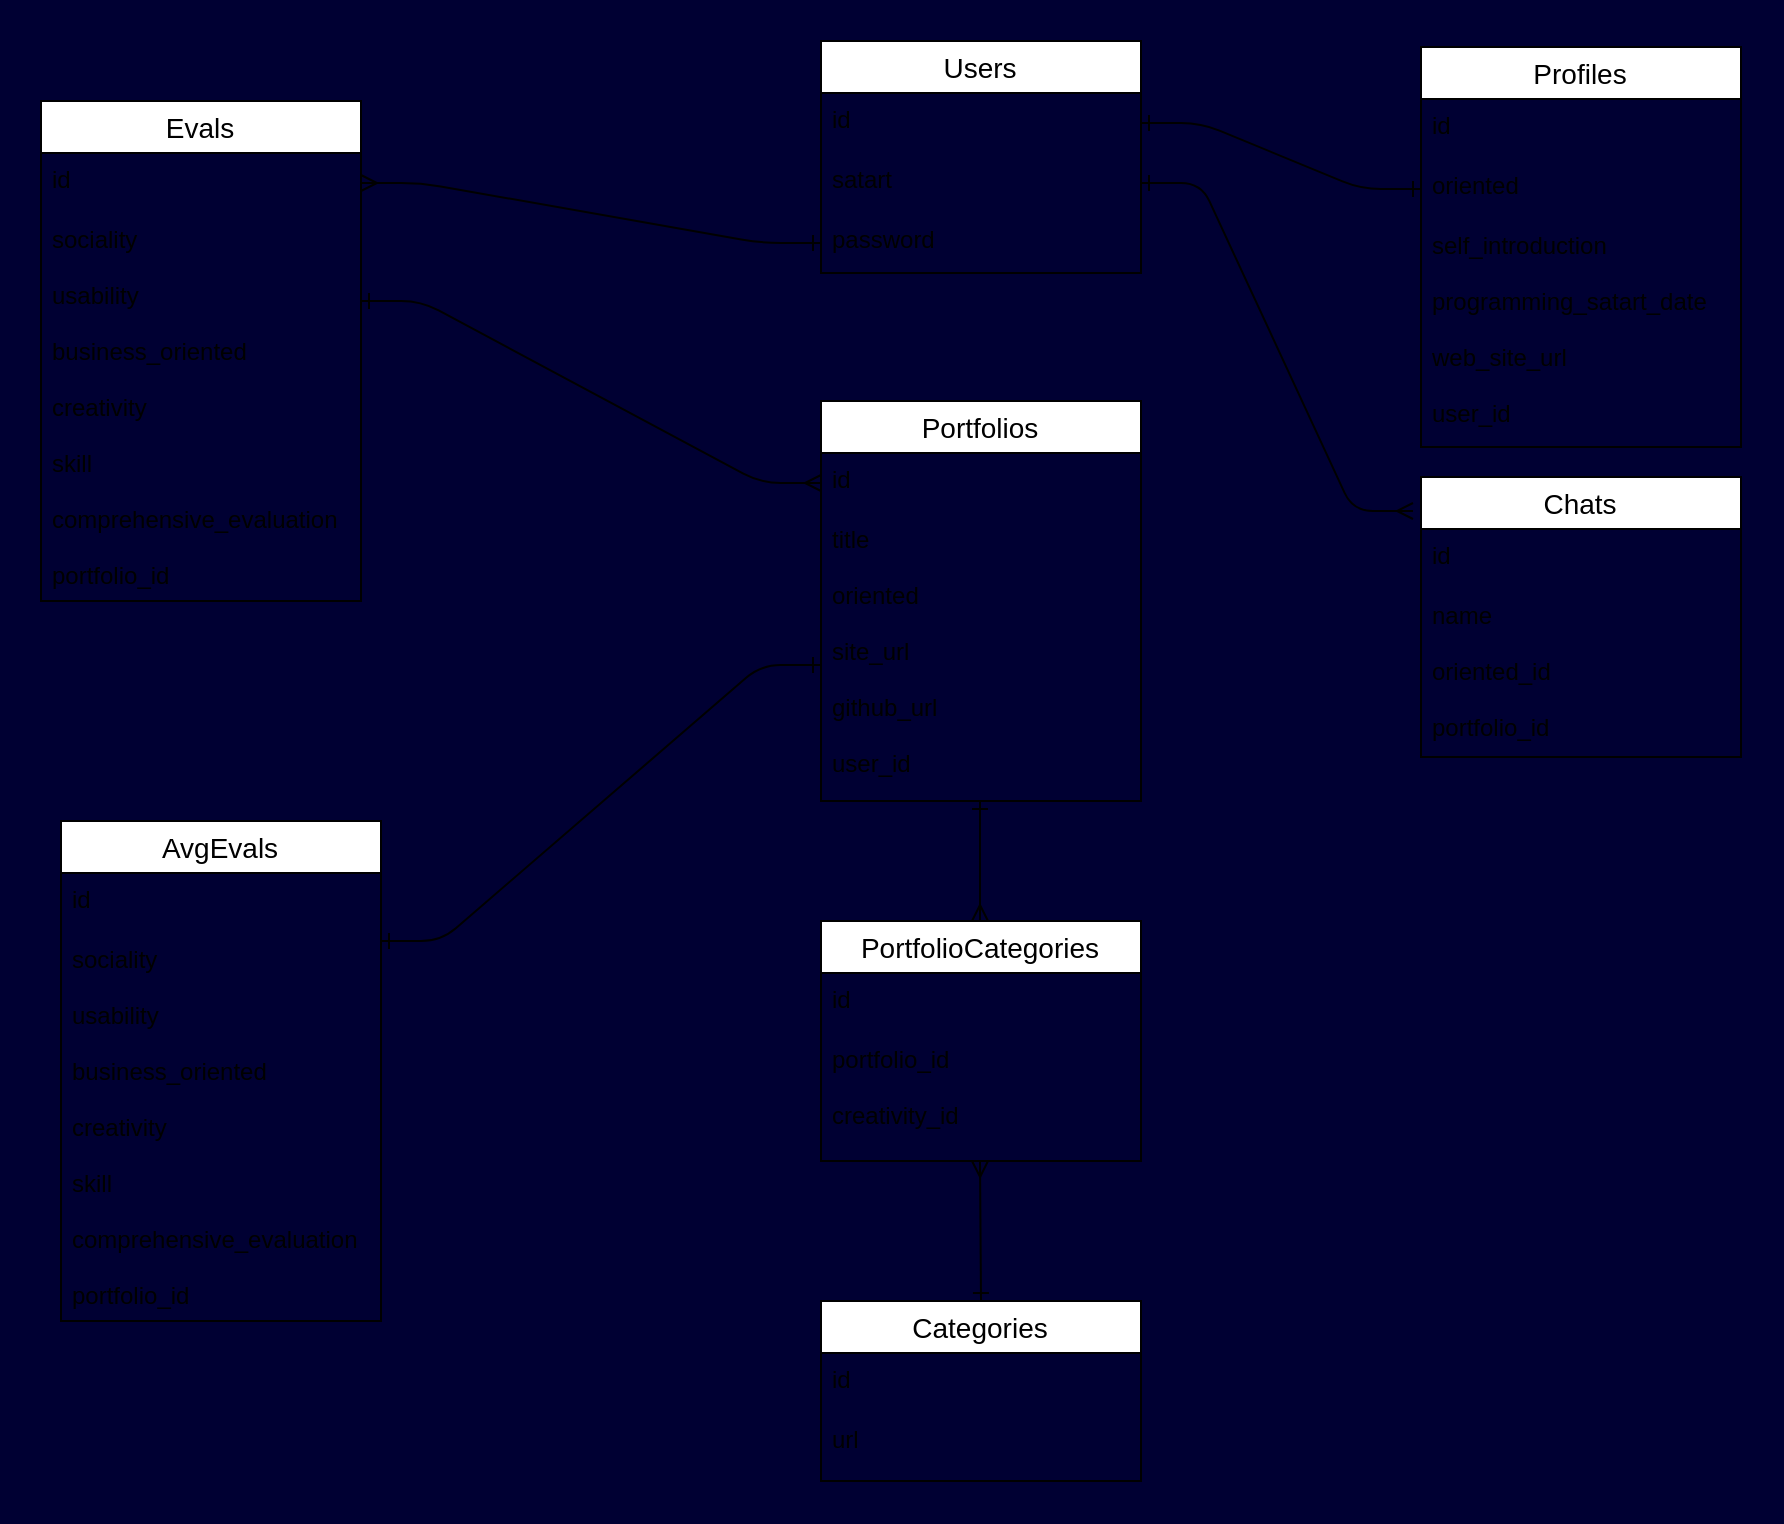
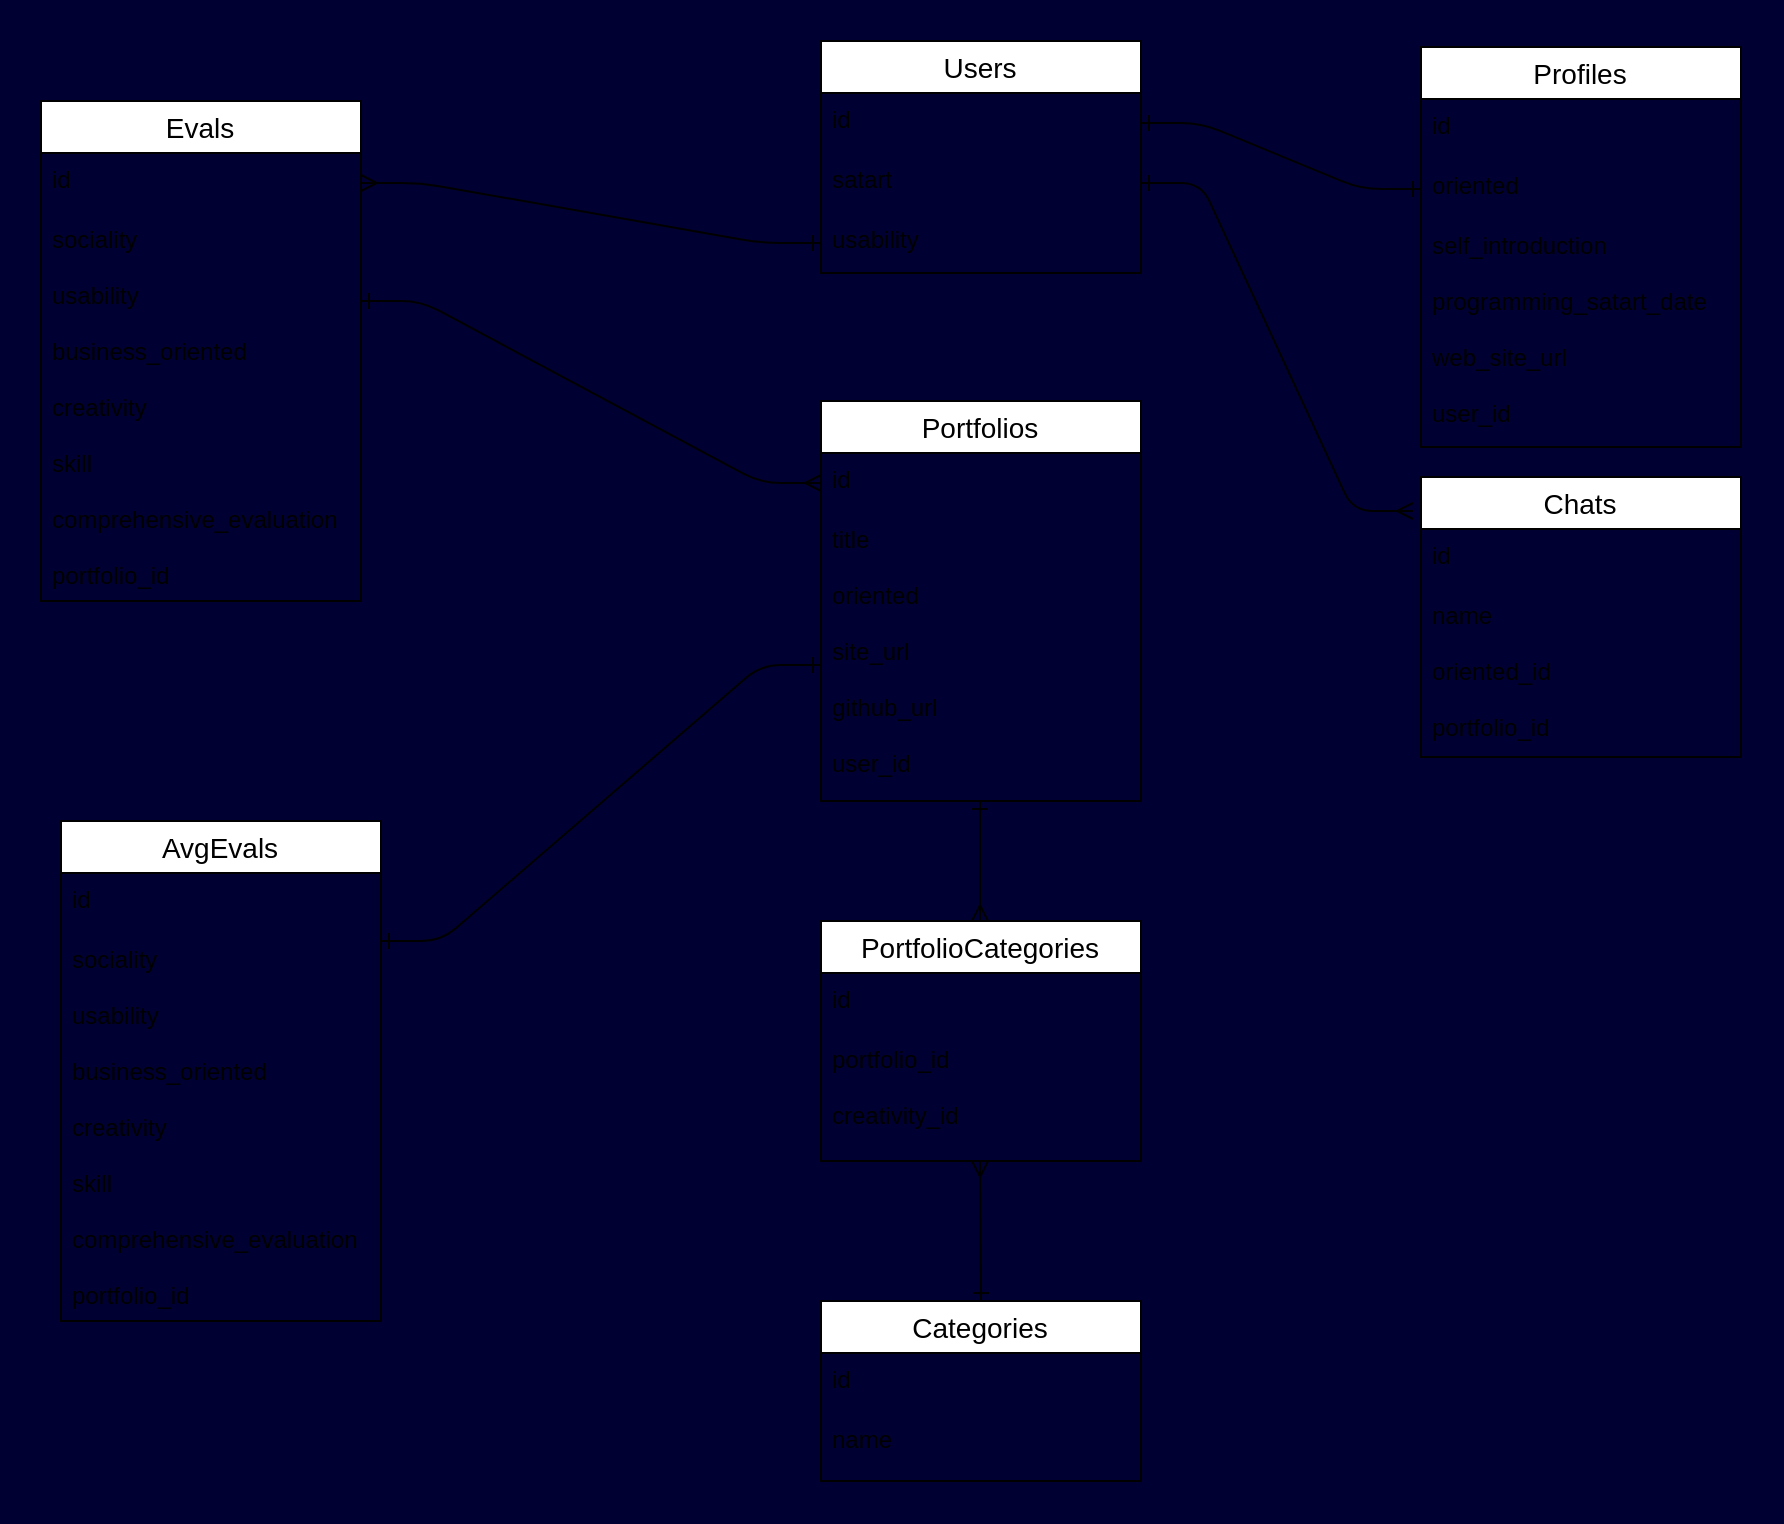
node "password": label "password" -> "usability"
node "url": label "url" -> "name"
